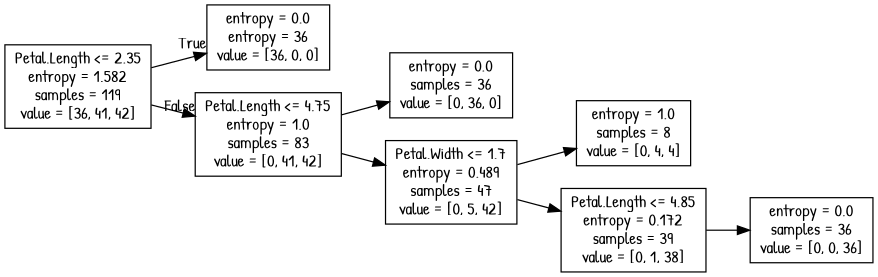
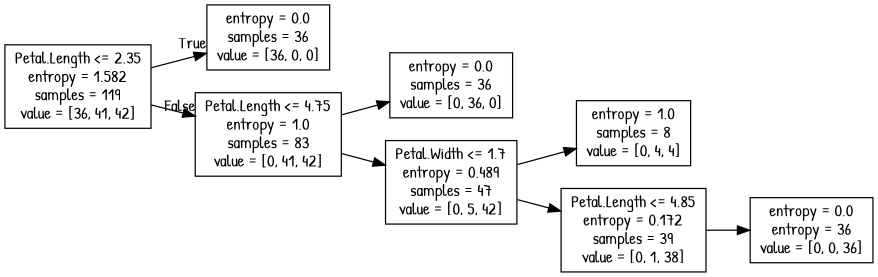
node "entropy = 0.0 entropy = 36 value = [36, 0, 0]": label "entropy = 0.0 entropy = 36 value = [36, 0, 0]" -> "entropy = 0.0 samples = 36 value = [36, 0, 0]"
node "entropy = 0.0 samples = 36 value = [0, 0, 36]": label "entropy = 0.0 samples = 36 value = [0, 0, 36]" -> "entropy = 0.0 entropy = 36 value = [0, 0, 36]"
